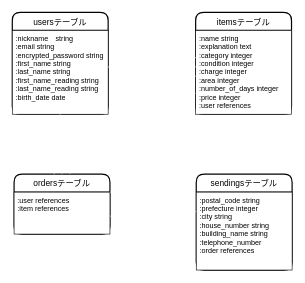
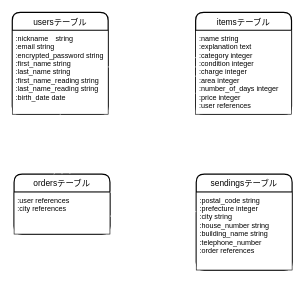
node ":user references :item references": label ":user references :item references" -> ":user references :city references"
